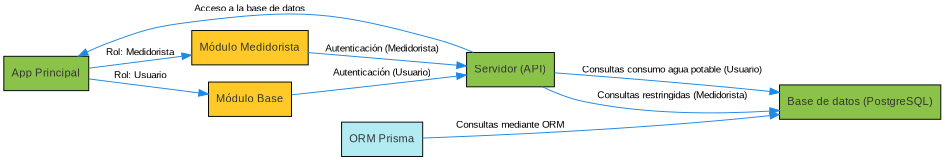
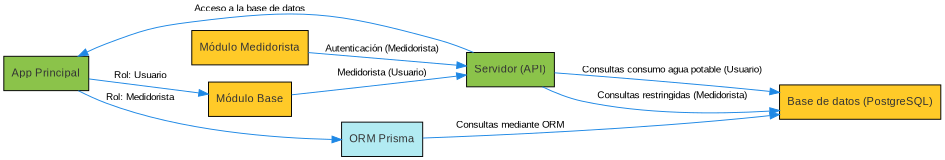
edge "App Principal" -> "Módulo Medidorista": now "App Principal" -> "ORM Prisma"
edge "Módulo Base" -> "Servidor (API)": label "Autenticación (Usuario)" -> "Medidorista (Usuario)"
node "Base de datos (PostgreSQL)": fillcolor #8bc34a -> #ffca28
